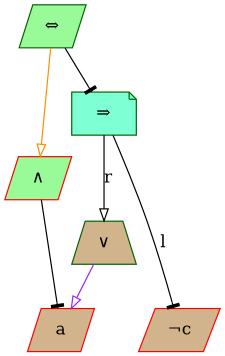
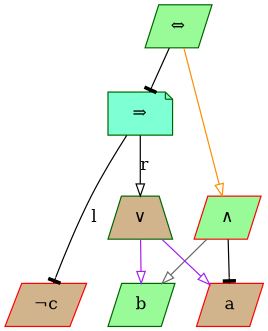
node "b": added
